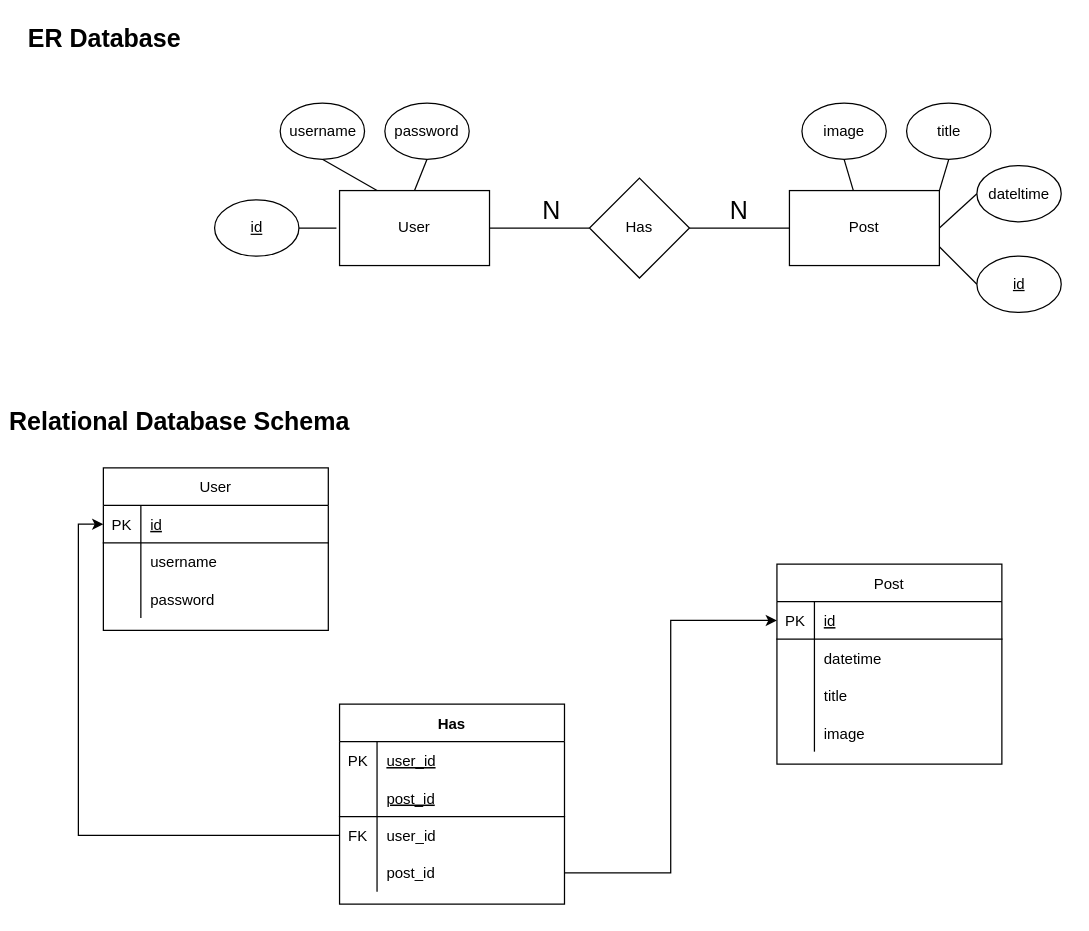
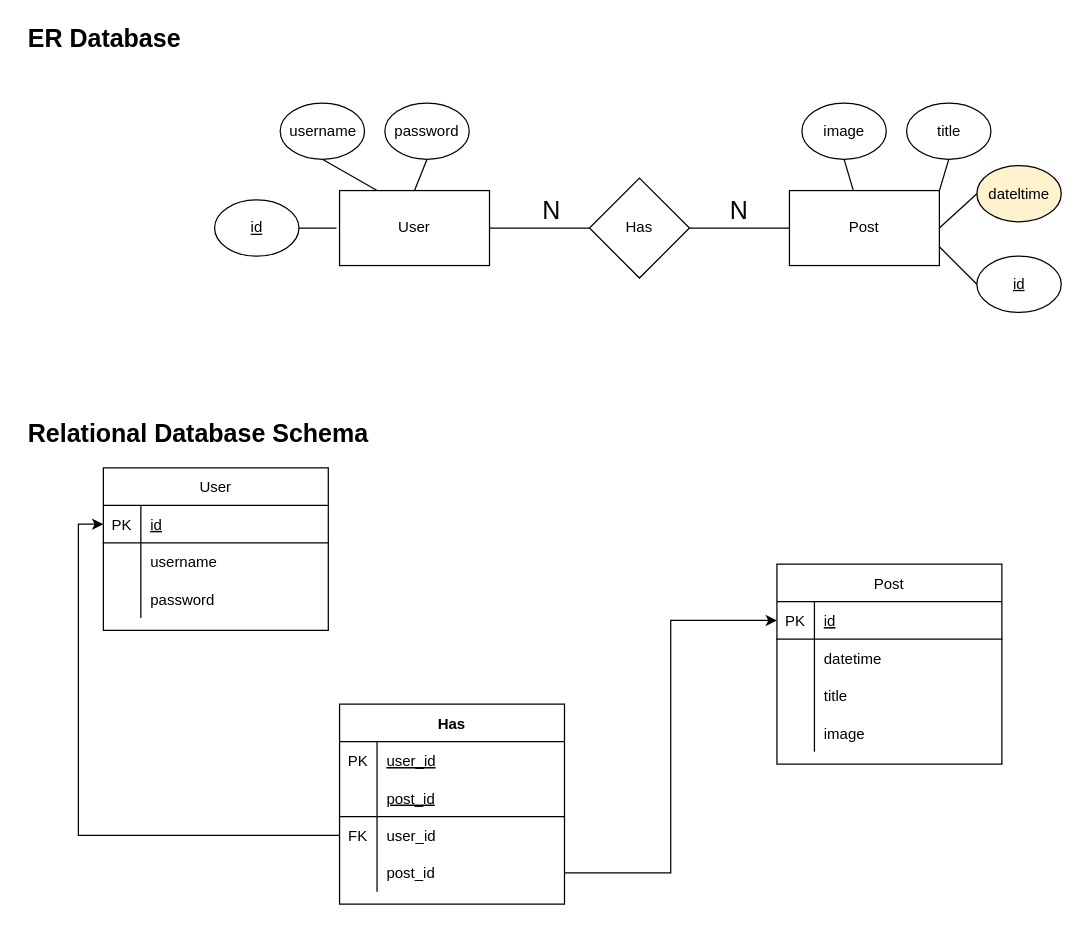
node "dateltime": fillcolor #ffffff -> #fff2cc
node "Relational Database Schema": moved (187, 421) -> (206, 433)
